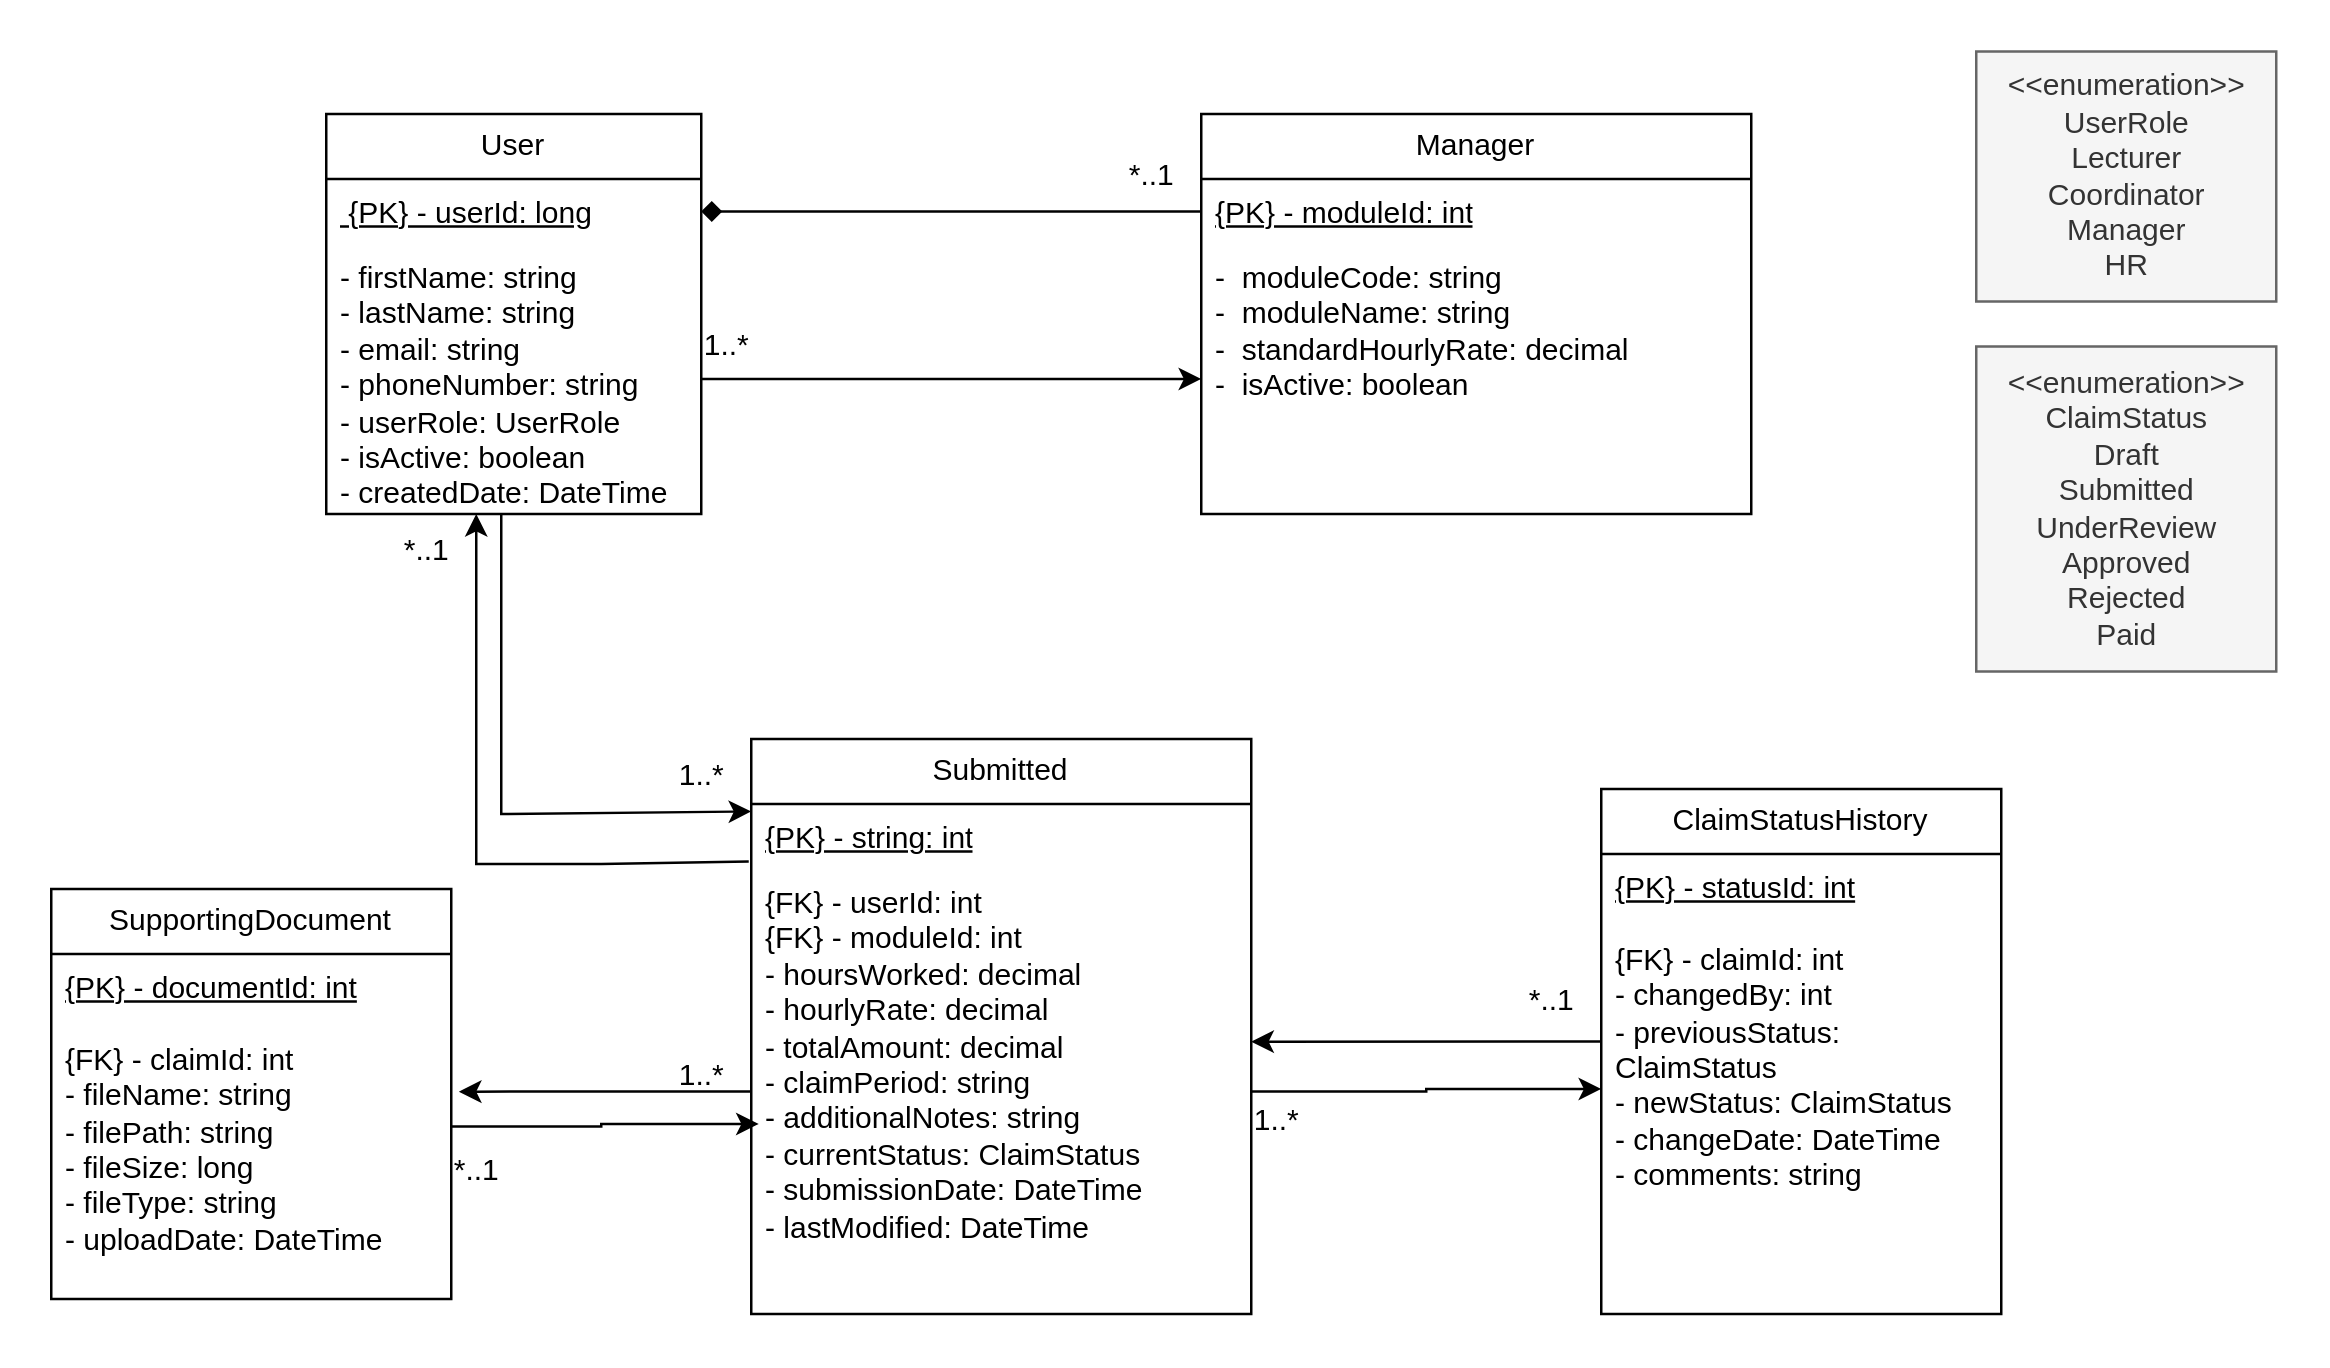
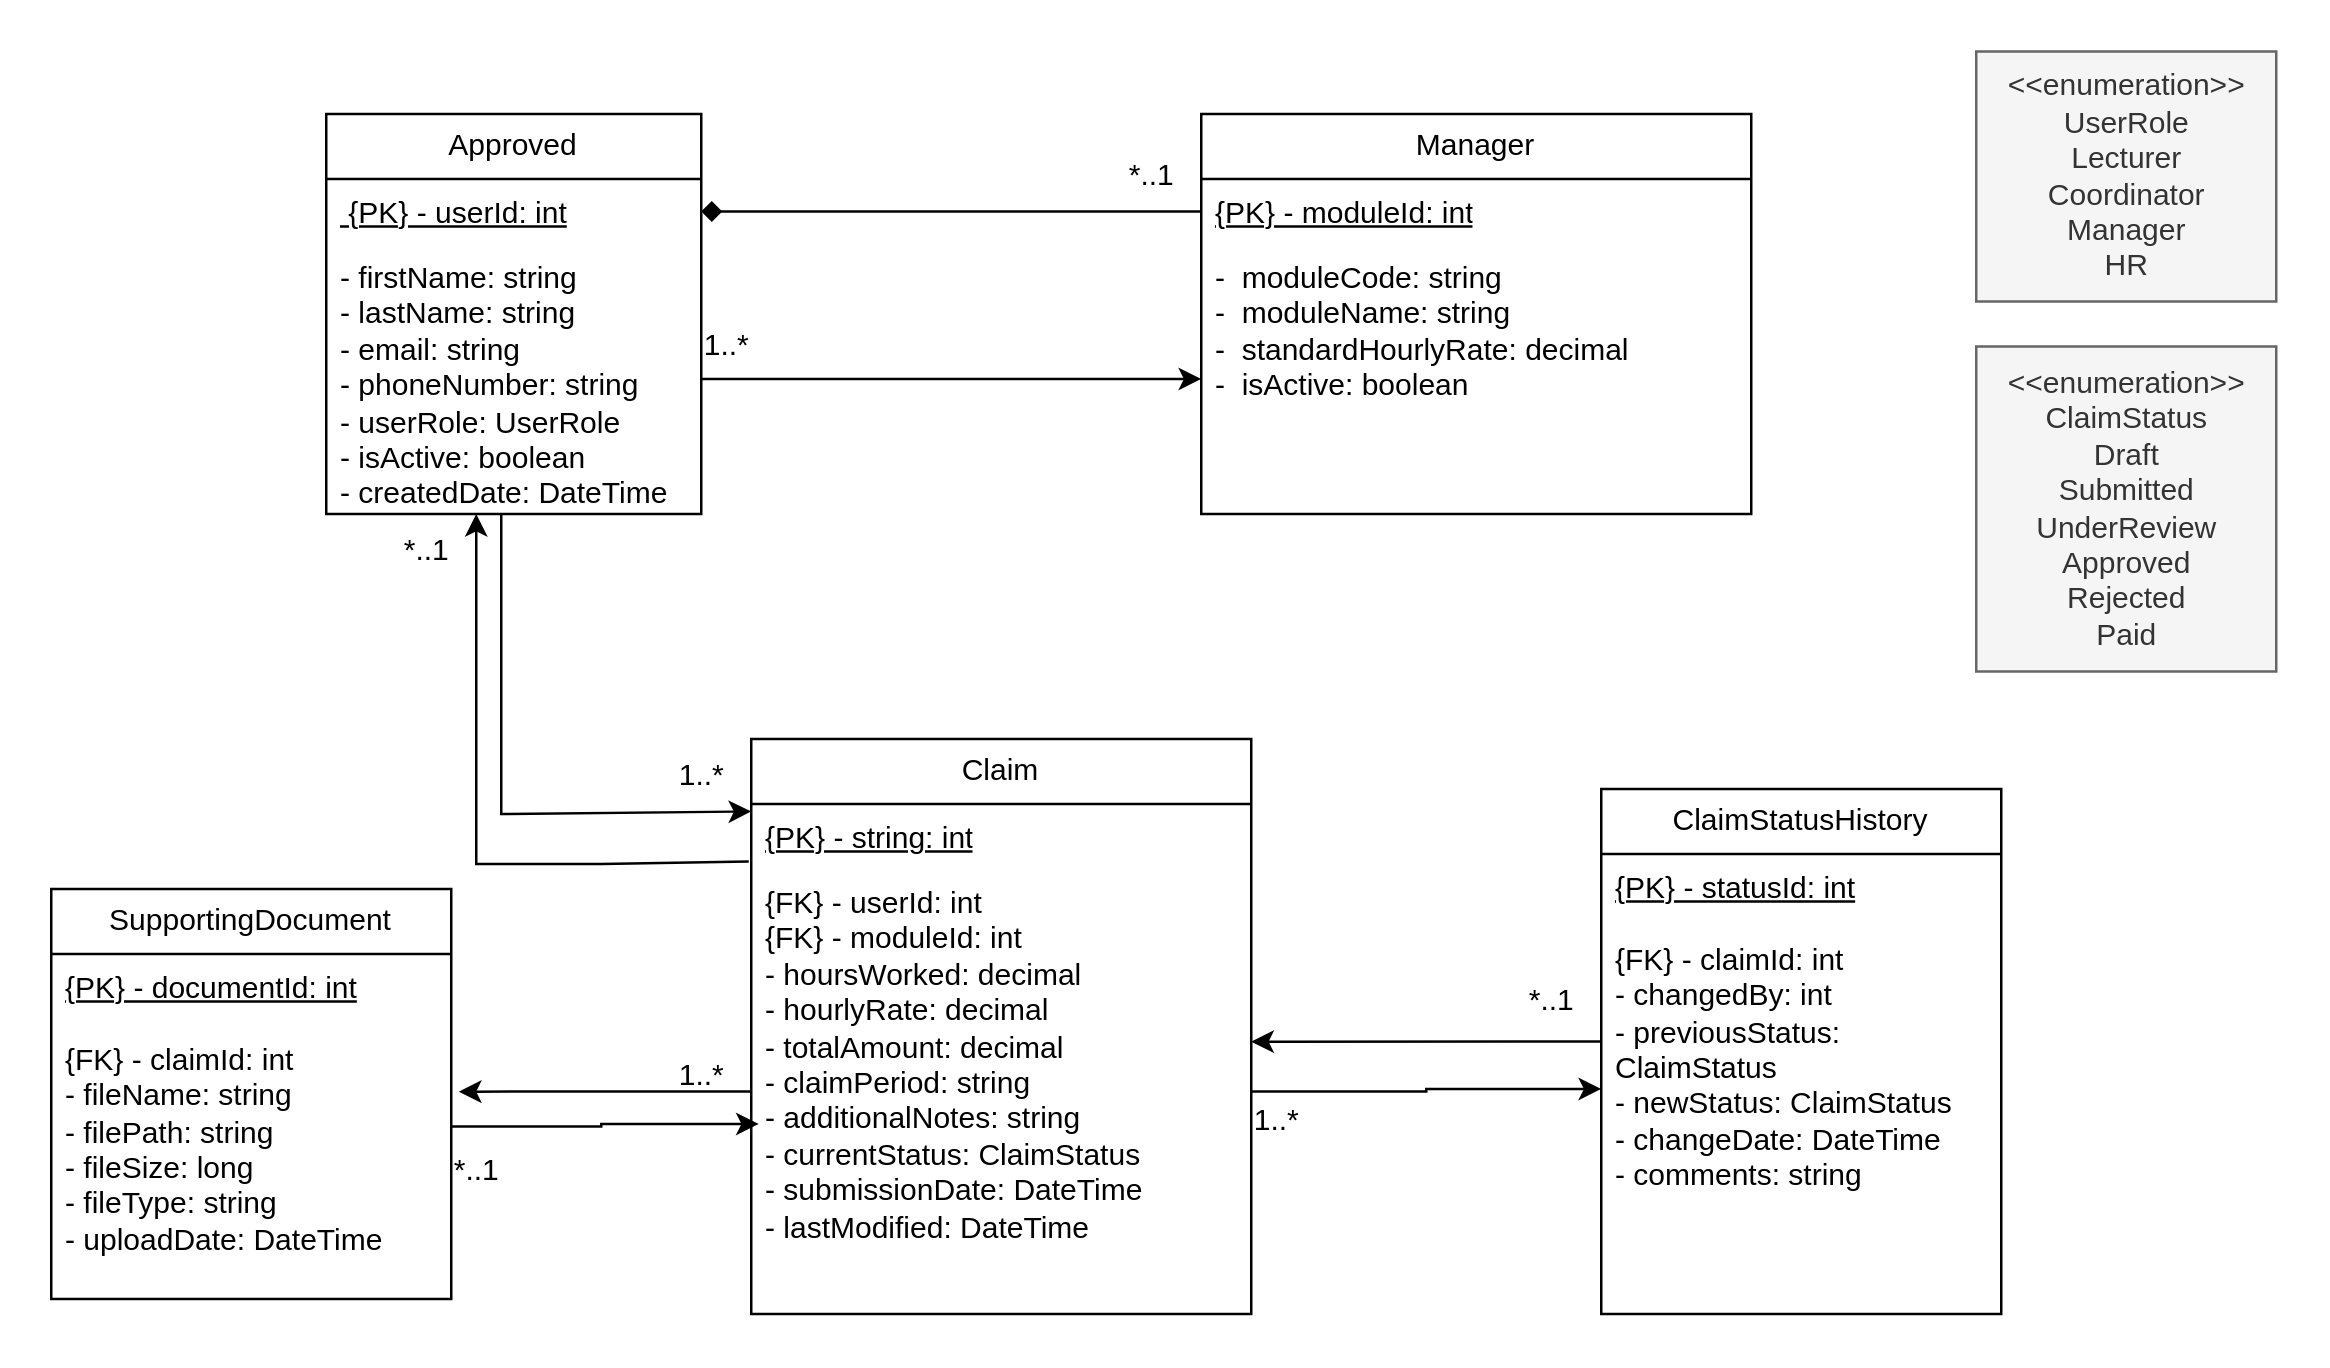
node "User": label "User" -> "Approved"
node "{PK} - userId: long": label "{PK} - userId: long" -> "{PK} - userId: int"
node "Submitted": label "Submitted" -> "Claim"
